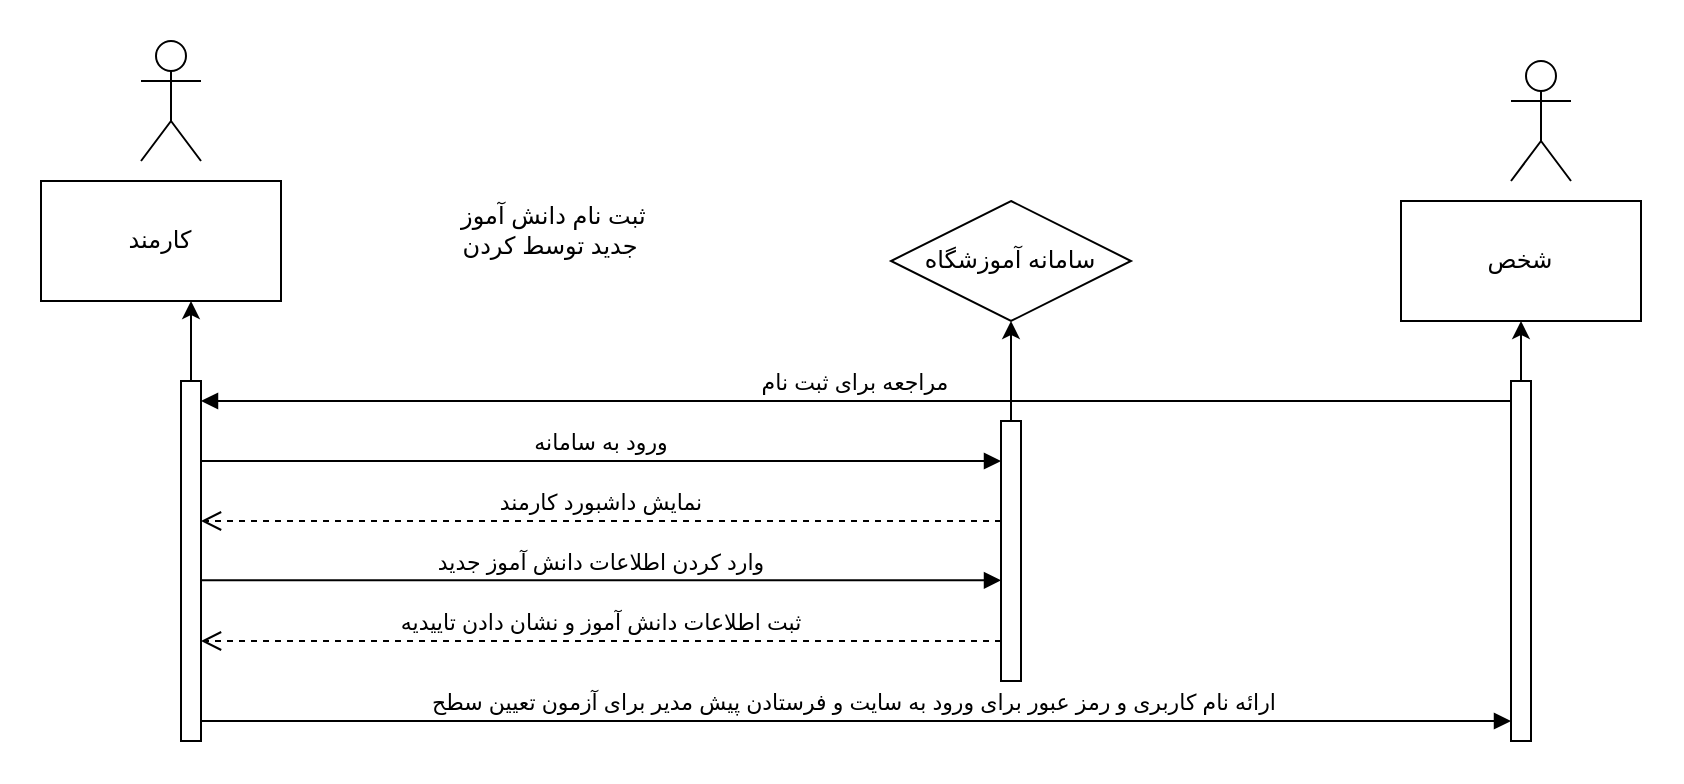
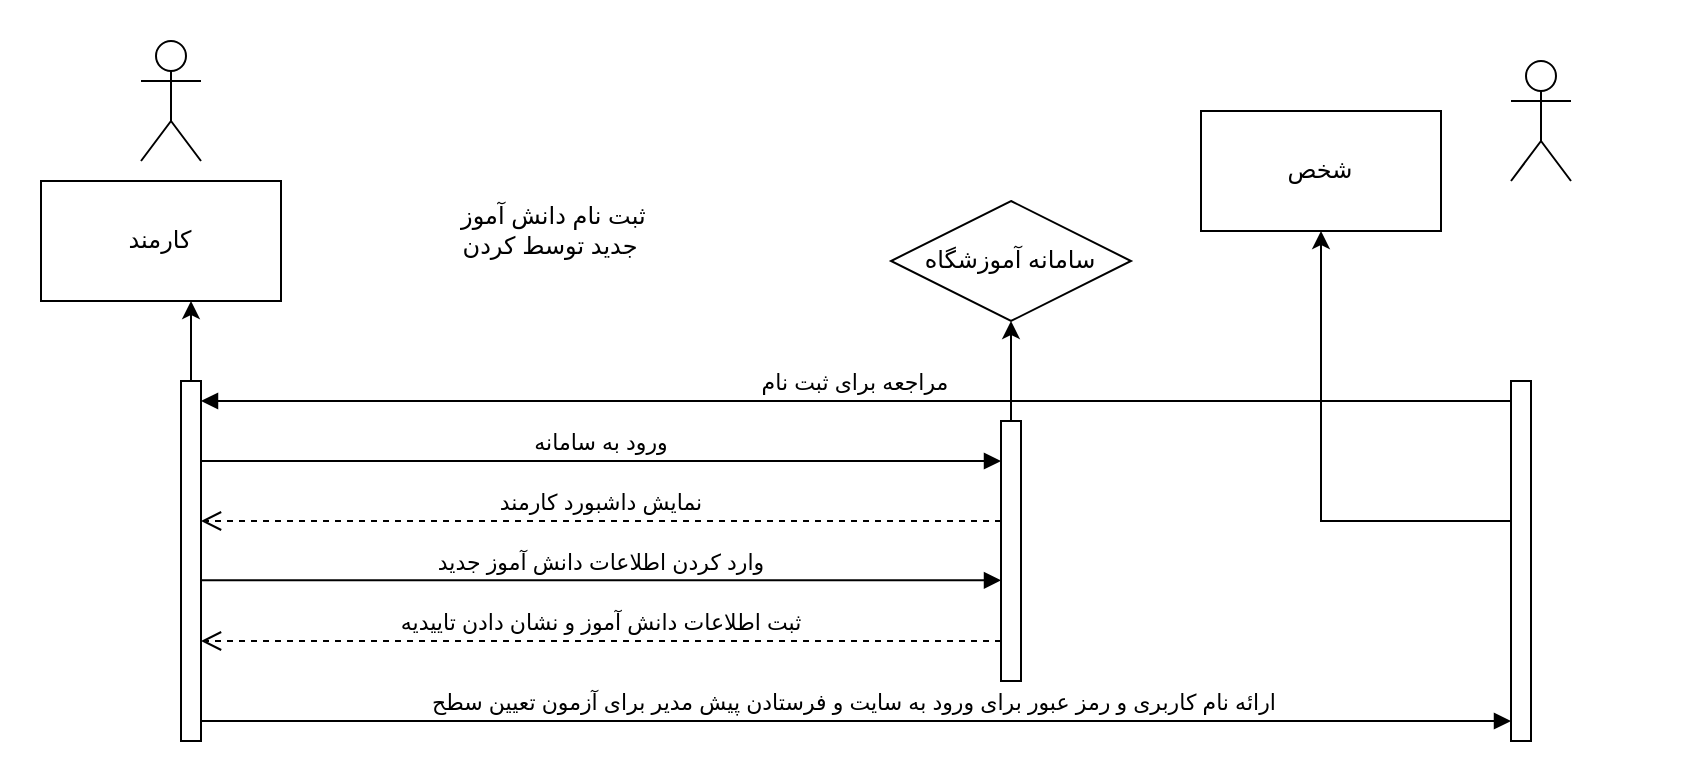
node "شخص": moved (1521, 261) -> (1321, 171)
